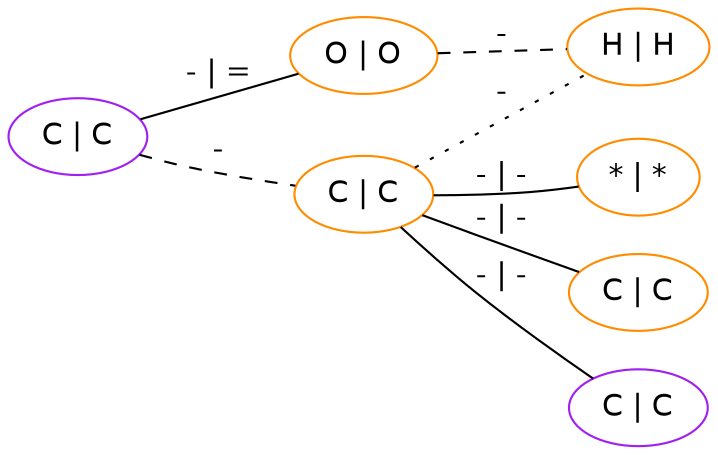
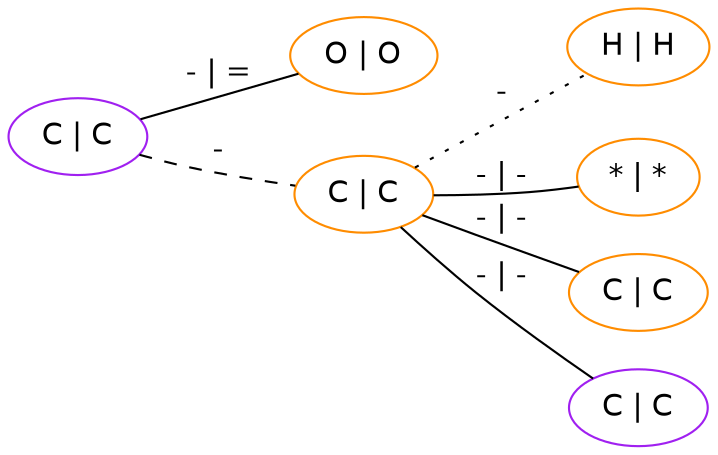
edge "H | H" -- "O | O": removed, label "-"
